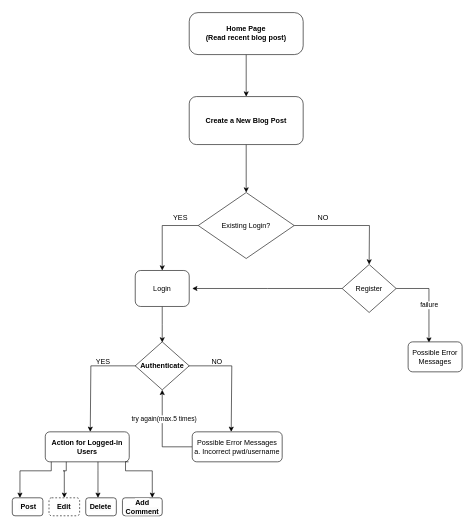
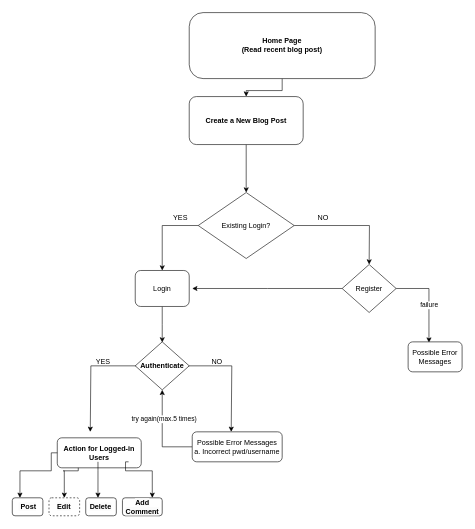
node "Home Page (Read recent blog post)": size 114x42 -> 186x66
node "Action for Logged-in Users": moved (87, 447) -> (99, 453)
